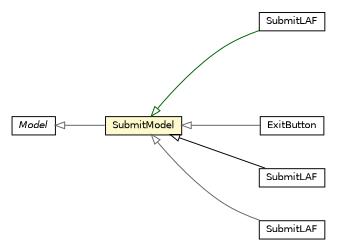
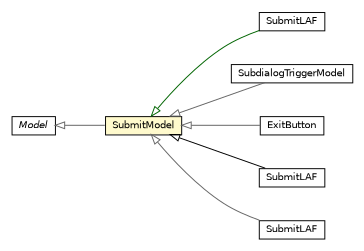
node "SubdialogTriggerModel": added
